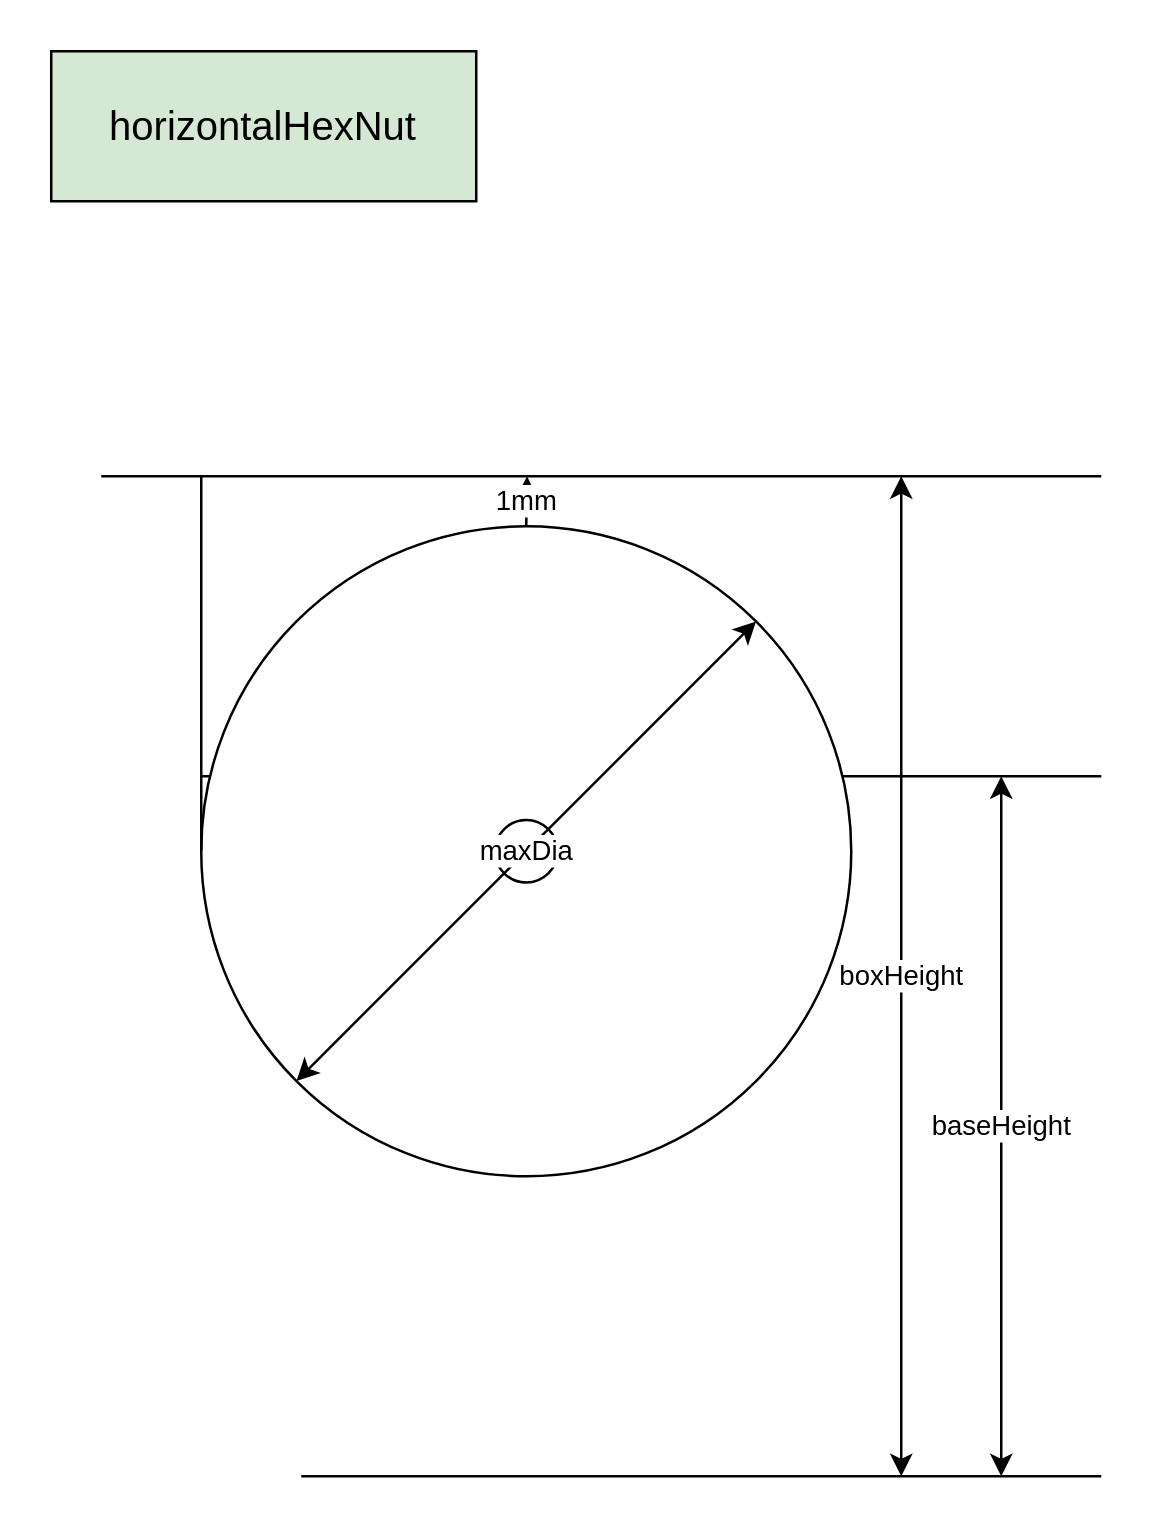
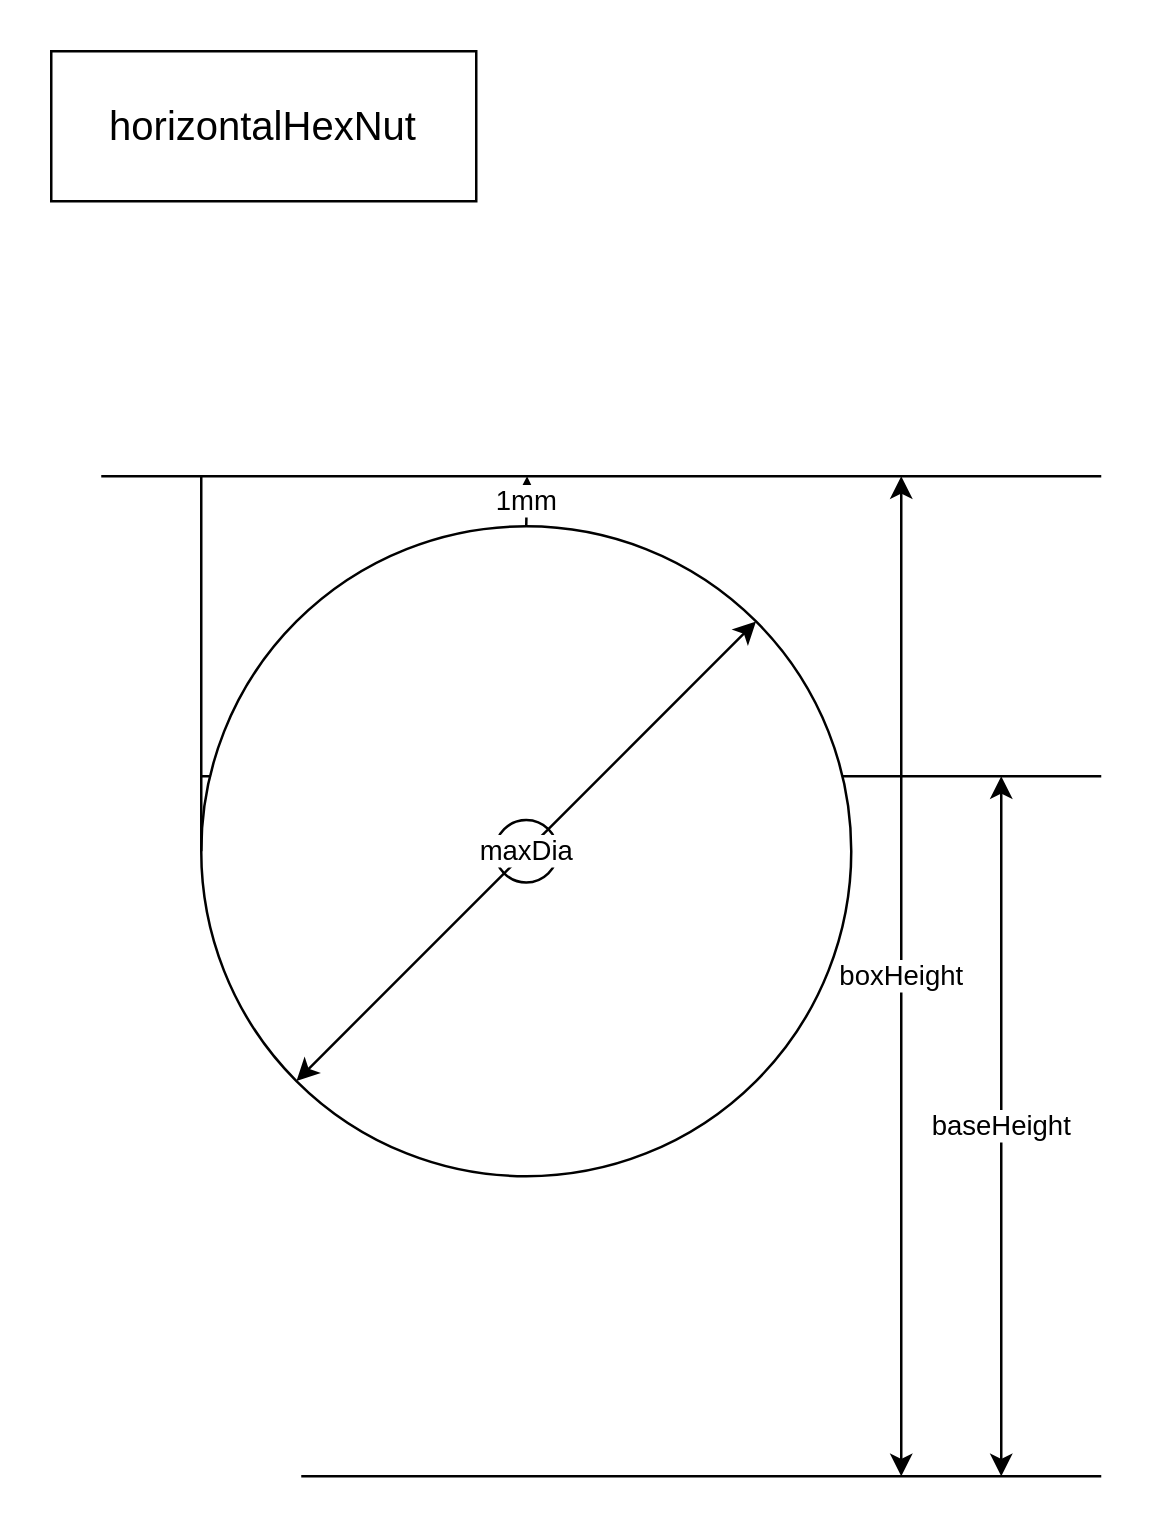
node "horizontalHexNut": fillcolor #d5e8d4 -> #ffffff
